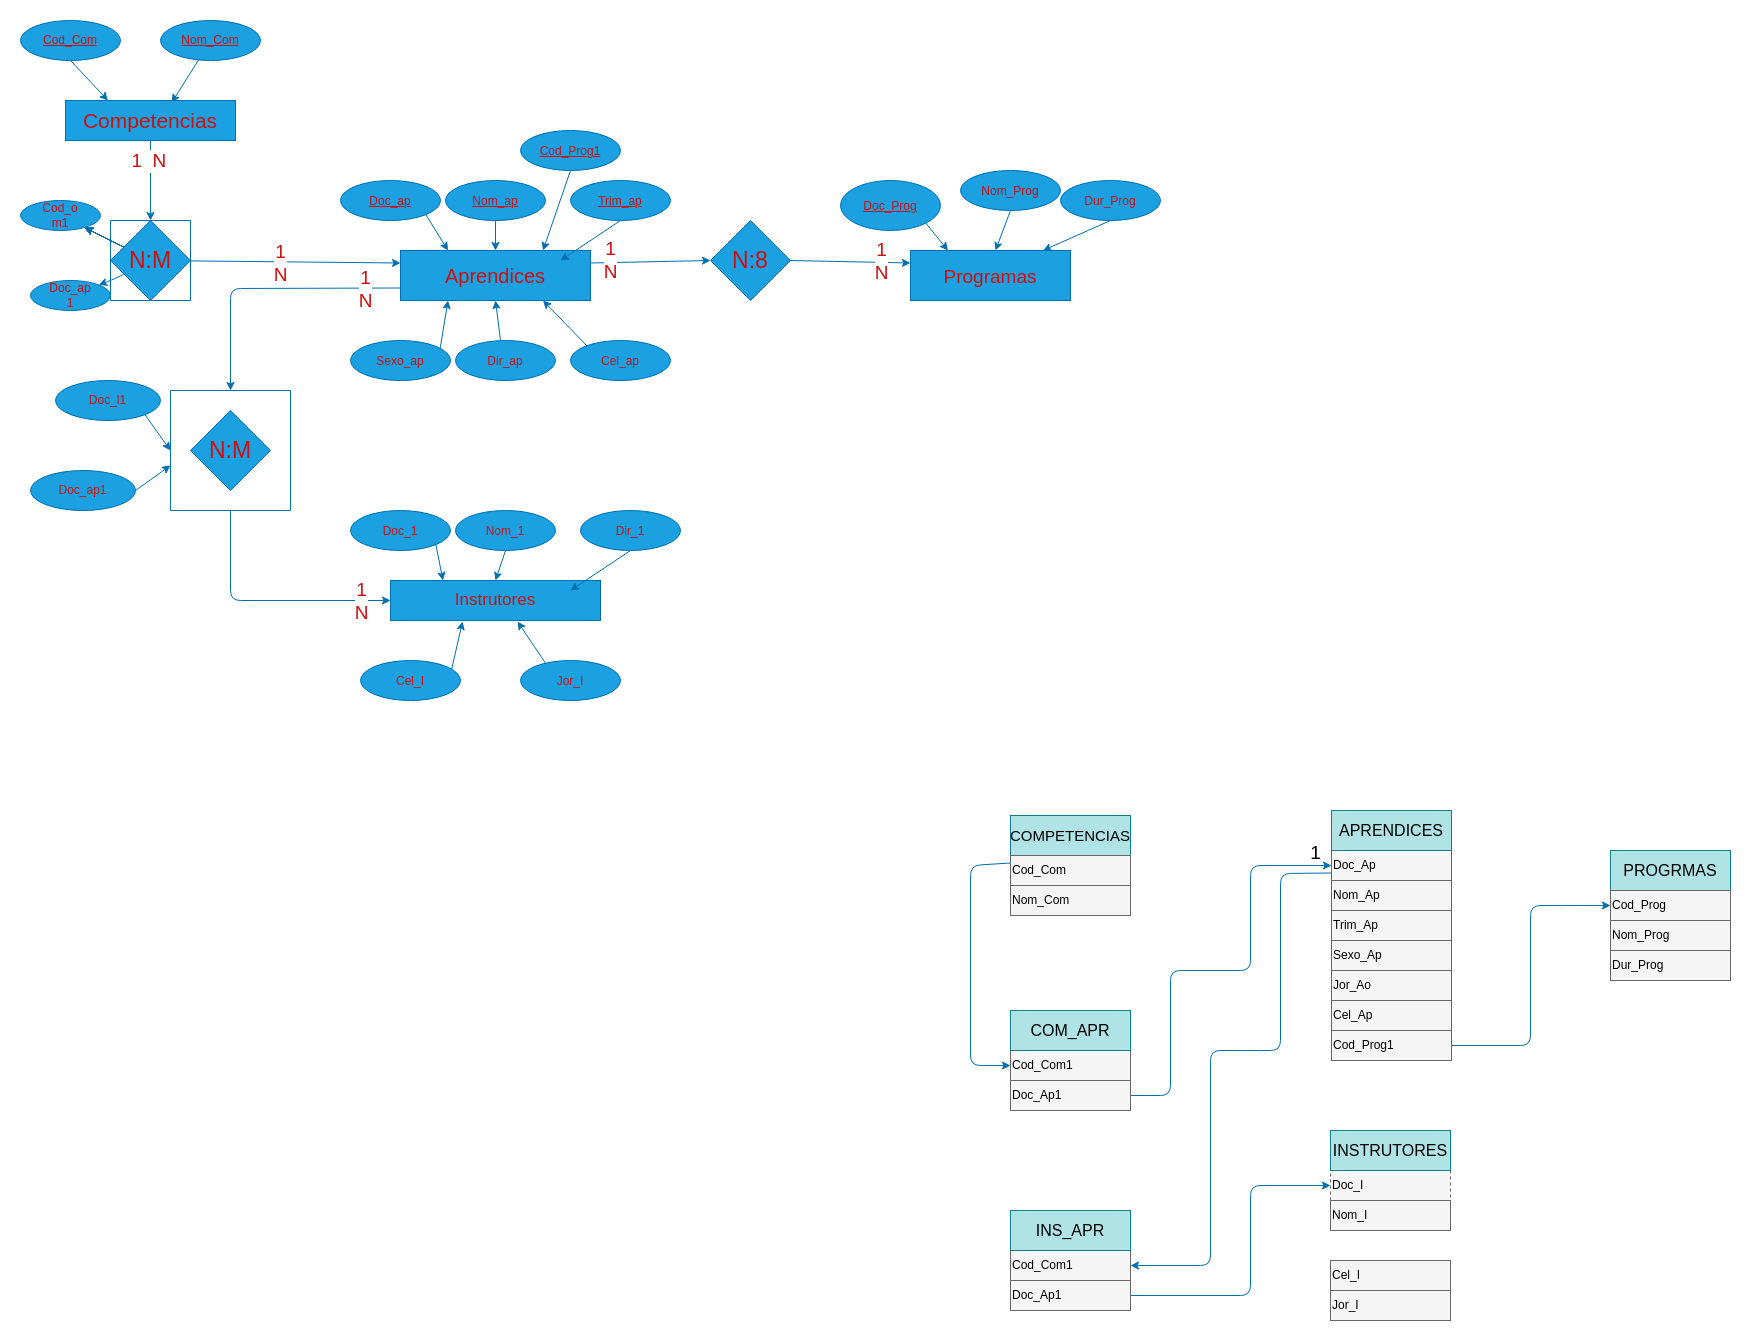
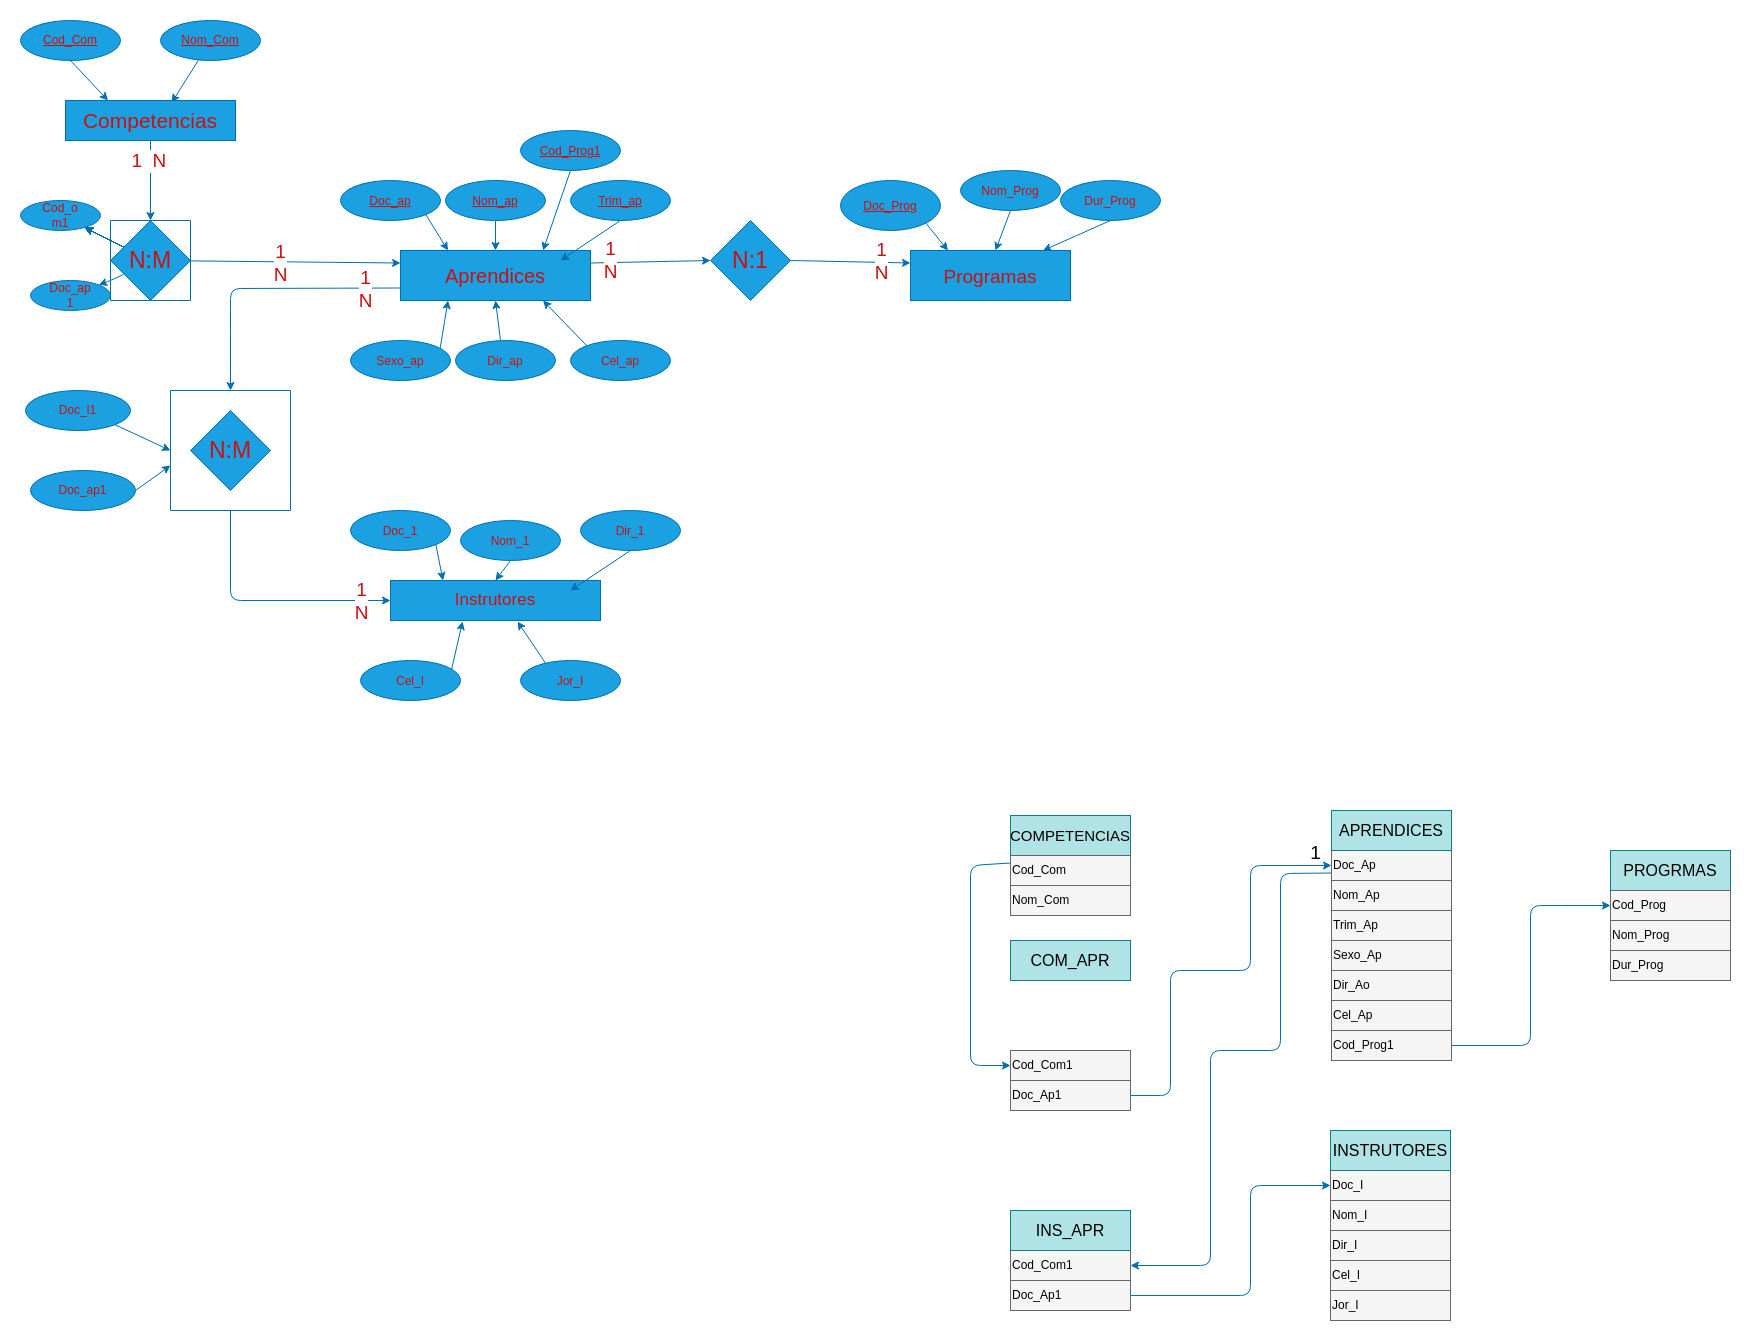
node "N:8": label "N:8" -> "N:1"
node "Doc_l1": moved (108, 401) -> (78, 411)
node "Nom_1": moved (506, 531) -> (511, 541)
node "Jor_Ao": label "Jor_Ao" -> "Dir_Ao"
node "COM_APR": moved (1071, 1031) -> (1071, 961)
node "Doc_I": style dashed -> solid
node "Dir_I": added
